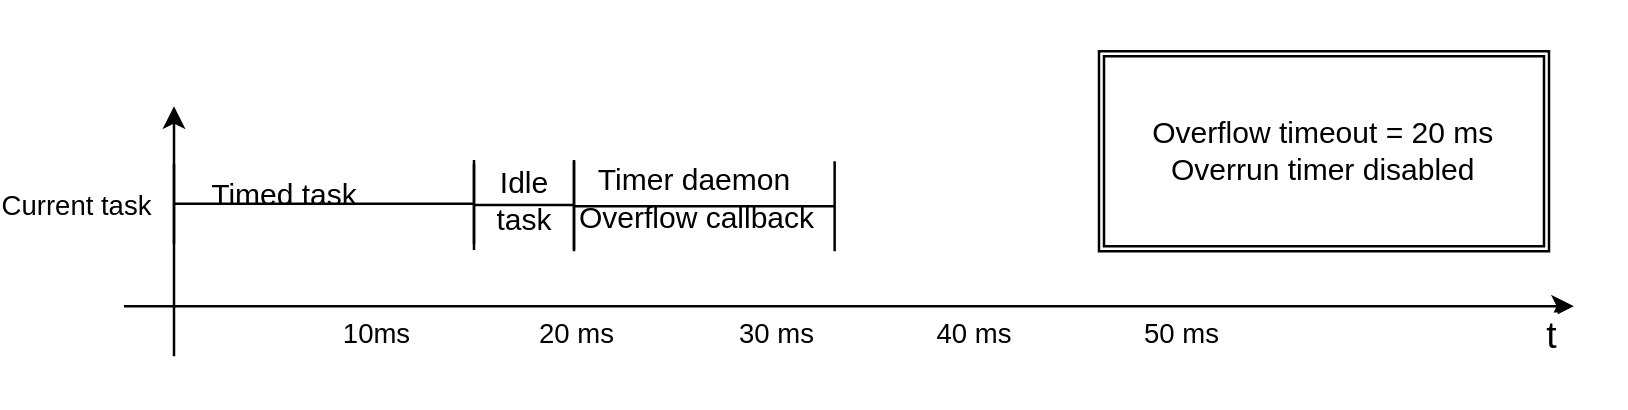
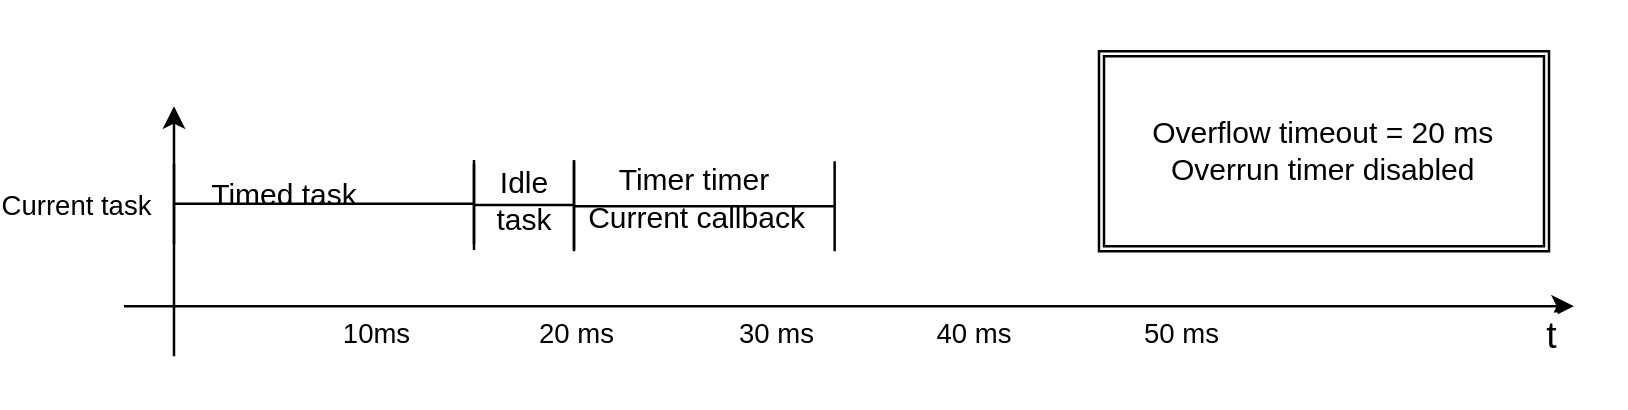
node "Timer daemon": label "Timer daemon" -> "Timer timer"
node "Overflow callback": label "Overflow callback" -> "Current callback"
